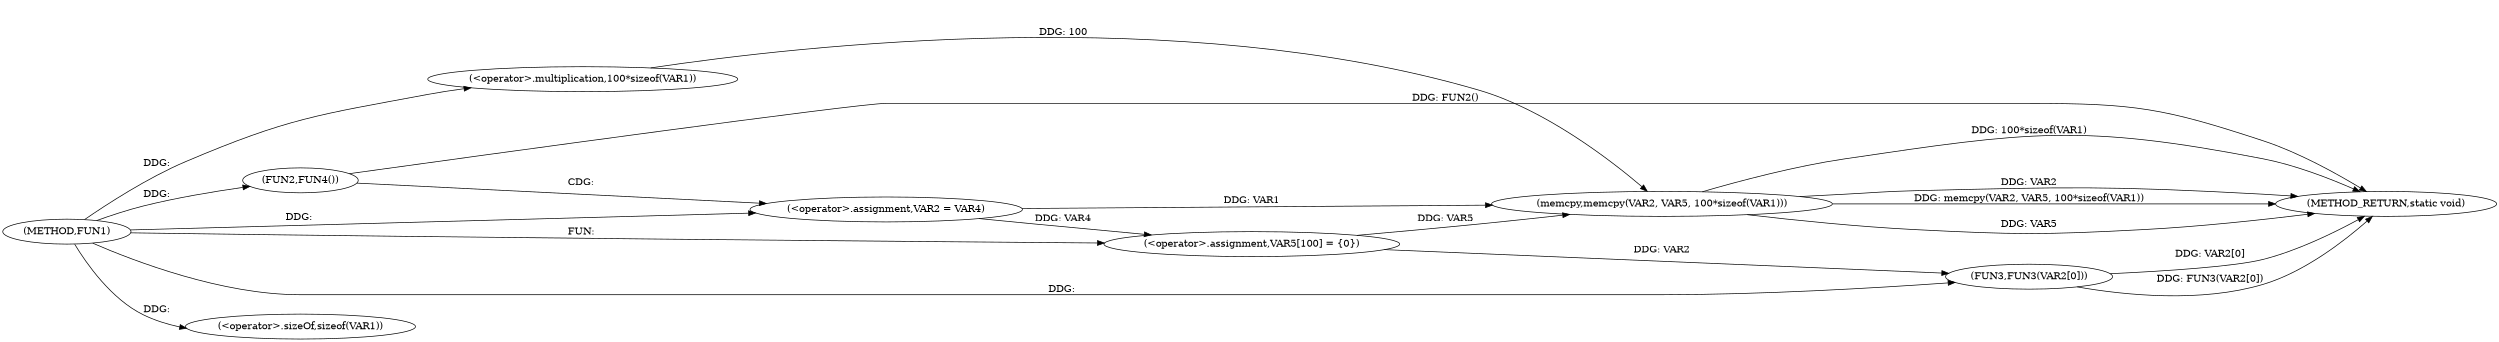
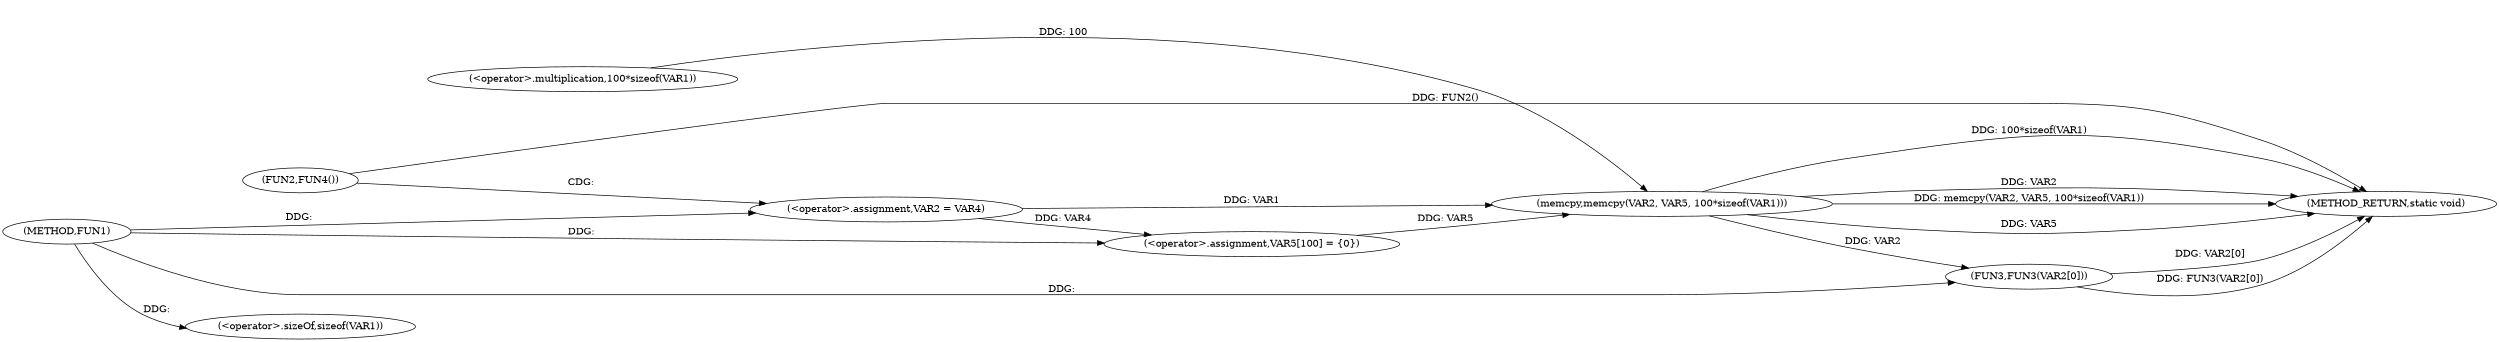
edge "(METHOD,FUN1)" -> "(<operator>.multiplication,100*sizeof(VAR1))": removed, label "DDG:"
edge "(METHOD,FUN1)" -> "(FUN2,FUN4())": removed, label "DDG:"
edge "(METHOD,FUN1)" -> "(<operator>.assignment,VAR5[100] = {0})": label "FUN: " -> "DDG: "
edge "(<operator>.assignment,VAR5[100] = {0})" -> "(FUN3,FUN3(VAR2[0]))": now "(memcpy,memcpy(VAR2, VAR5, 100*sizeof(VAR1)))" -> "(FUN3,FUN3(VAR2[0]))"
